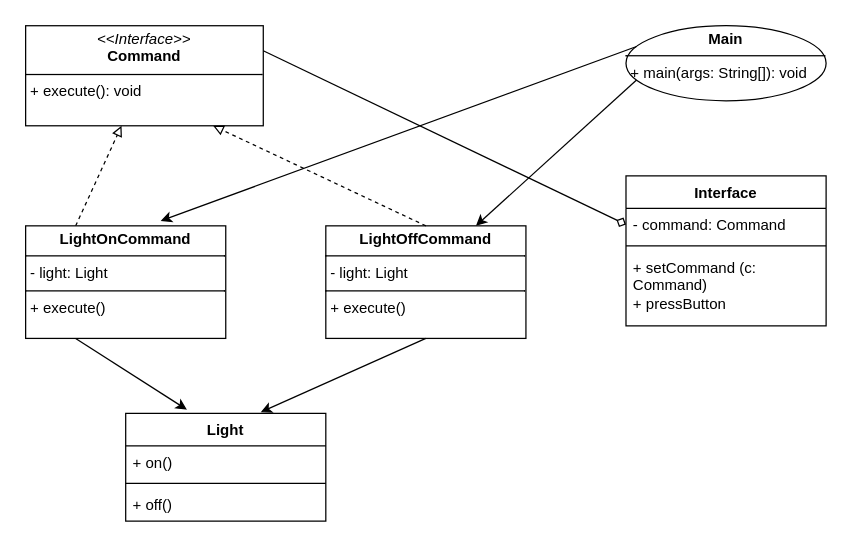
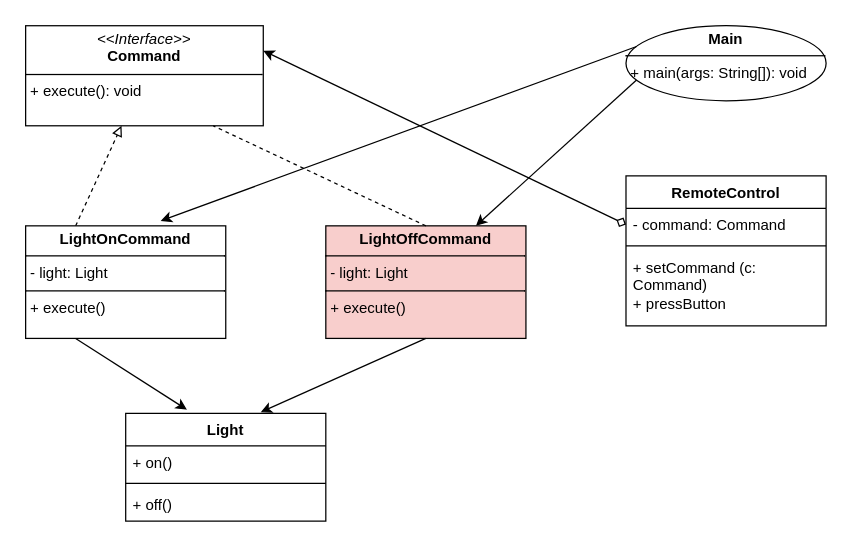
edge "<<Interface>> Command + execute(): void" -> "- command: Command": arrowhead none -> classic
edge "LightOffCommand - light: Light + execute()" -> "<<Interface>> Command + execute(): void": arrowhead block -> none
node "Interface": label "Interface" -> "RemoteControl"
node "LightOffCommand - light: Light + execute()": fillcolor #ffffff -> #f8cecc
